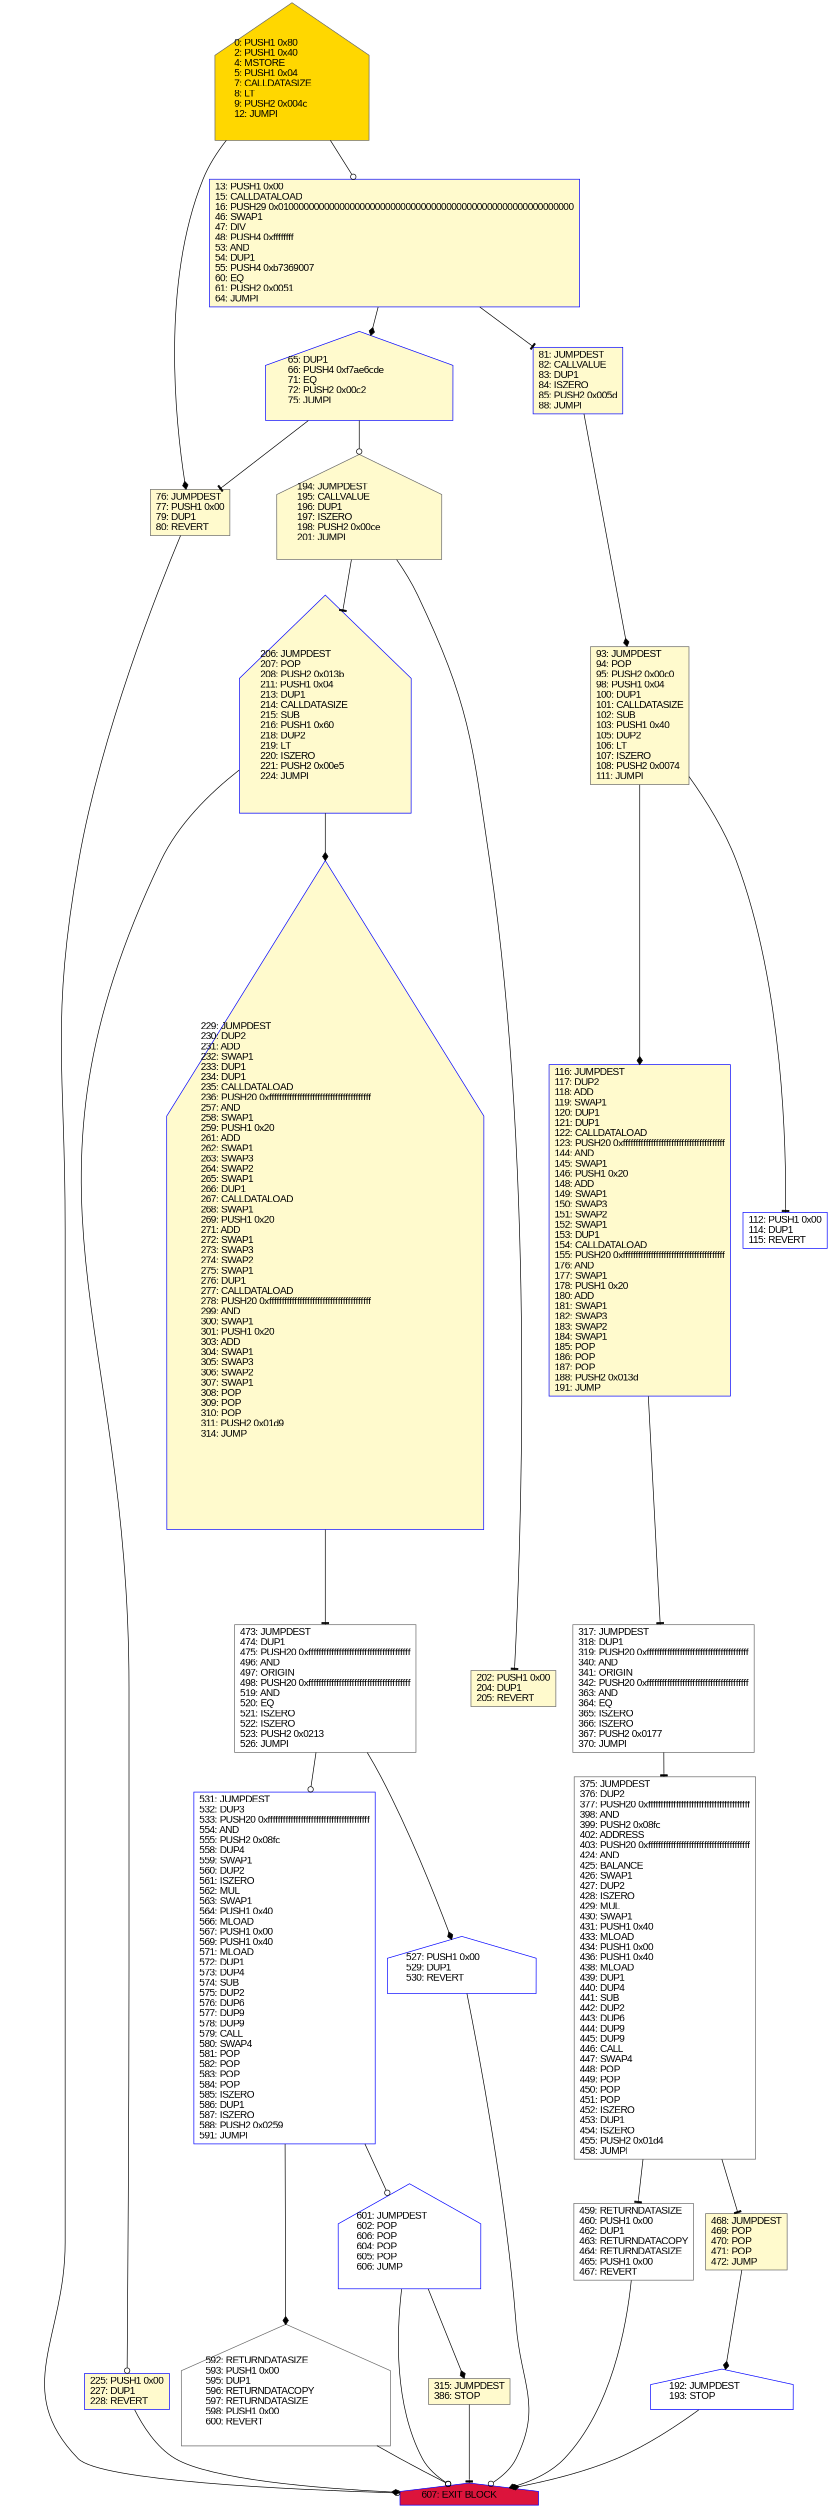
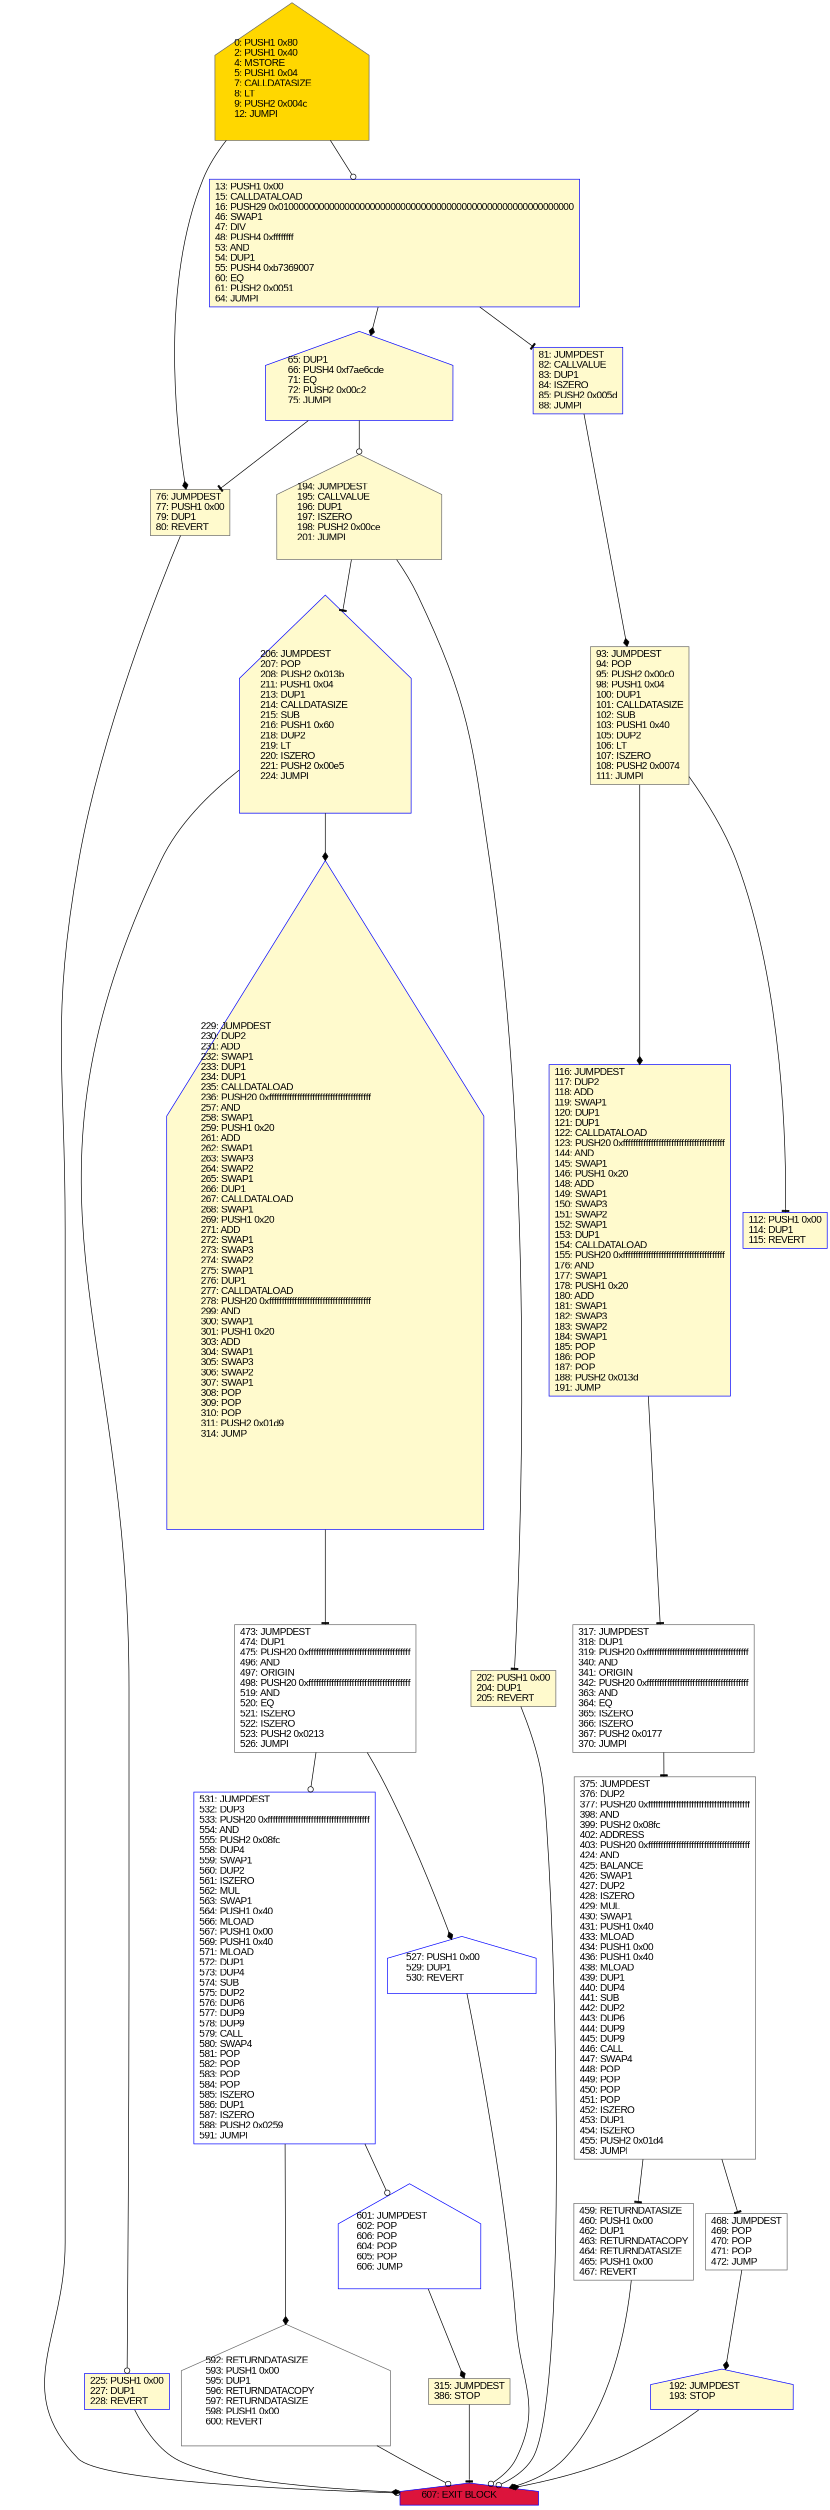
node "112: PUSH1 0x00 114: DUP1 115: REVERT": fillcolor white -> lemonchiffon
node "468: JUMPDEST 469: POP 470: POP 471: POP 472: JUMP": fillcolor lemonchiffon -> white
edge "601: JUMPDEST 602: POP 606: POP 604: POP 605: POP 606: JUMP" -> "607: EXIT BLOCK": now "202: PUSH1 0x00 204: DUP1 205: REVERT" -> "607: EXIT BLOCK"
node "192: JUMPDEST 193: STOP": fillcolor white -> lemonchiffon
